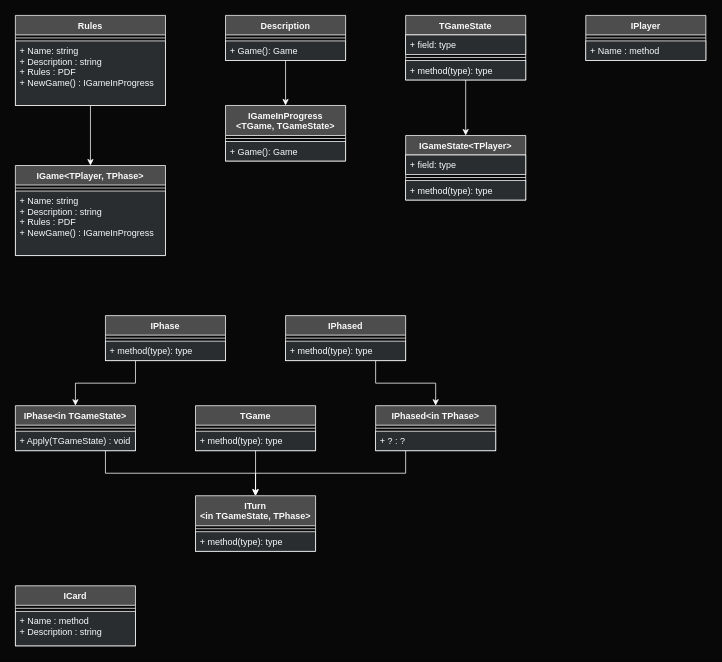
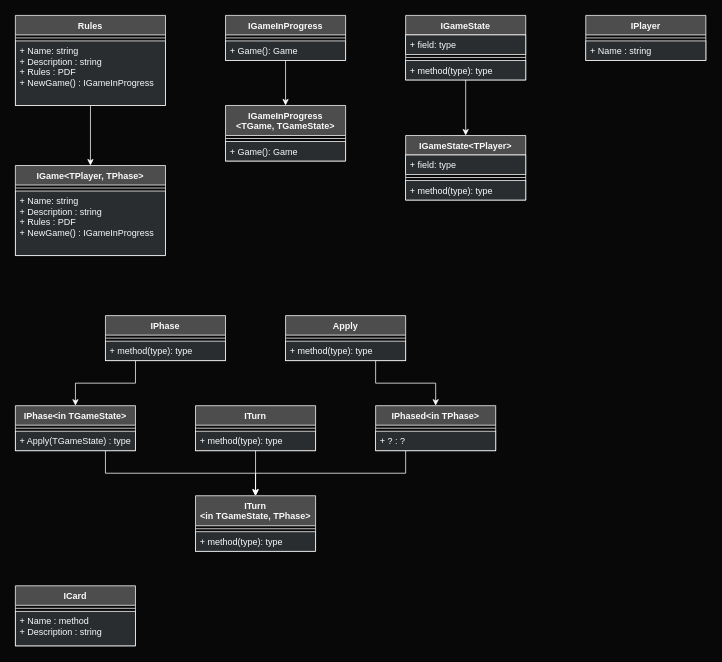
node "Description": label "Description" -> "IGameInProgress"
node "TGameState": label "TGameState" -> "IGameState"
node "+ Name : method": label "+ Name : method" -> "+ Name : string"
node "IPhased": label "IPhased" -> "Apply"
node "TGame": label "TGame" -> "ITurn"
node "+ Apply(TGameState) : void": label "+ Apply(TGameState) : void" -> "+ Apply(TGameState) : type"
